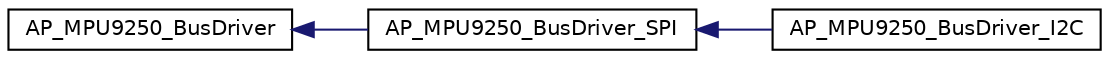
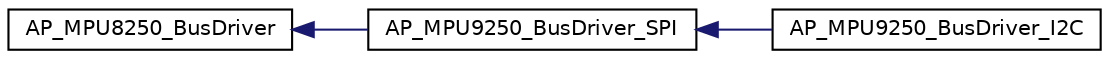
node "AP_MPU9250_BusDriver": label "AP_MPU9250_BusDriver" -> "AP_MPU8250_BusDriver"
